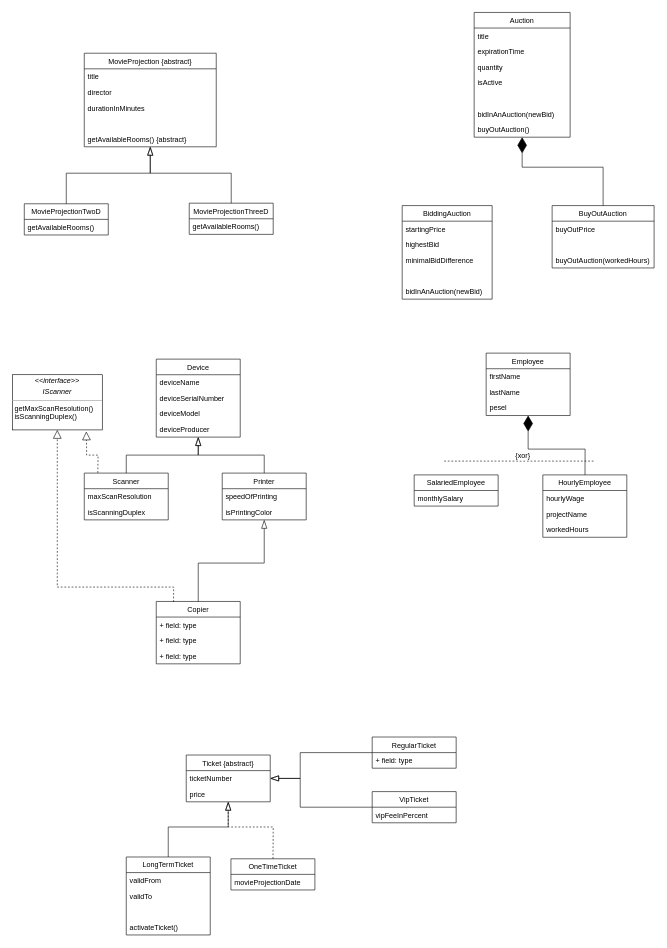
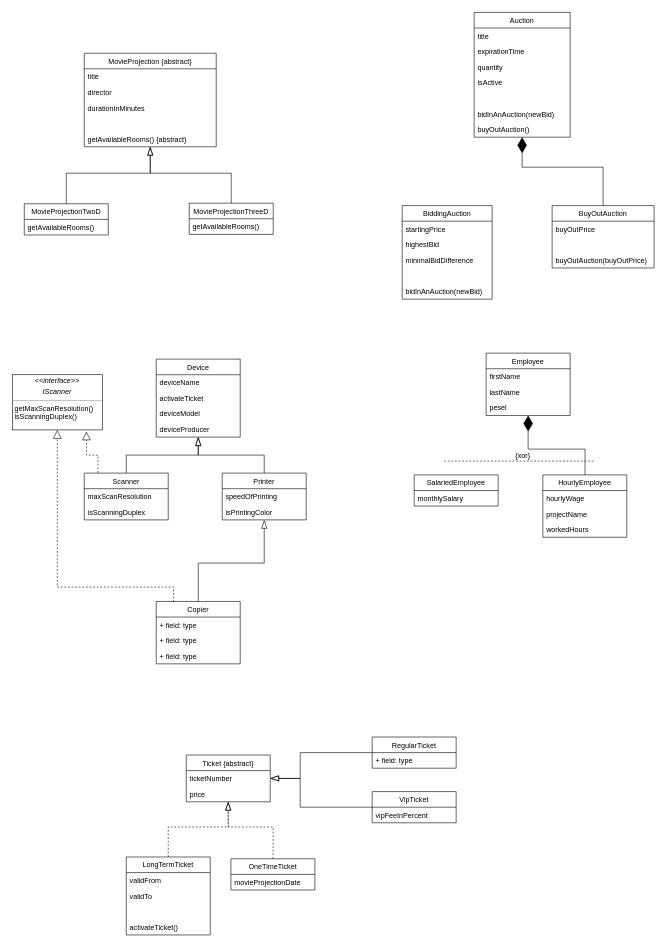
node "buyOutAuction(workedHours)": label "buyOutAuction(workedHours)" -> "buyOutAuction(buyOutPrice)"
node "deviceSerialNumber": label "deviceSerialNumber" -> "activateTicket"
edge "LongTermTicket" -> "Ticket {abstract}": style solid -> dashed
